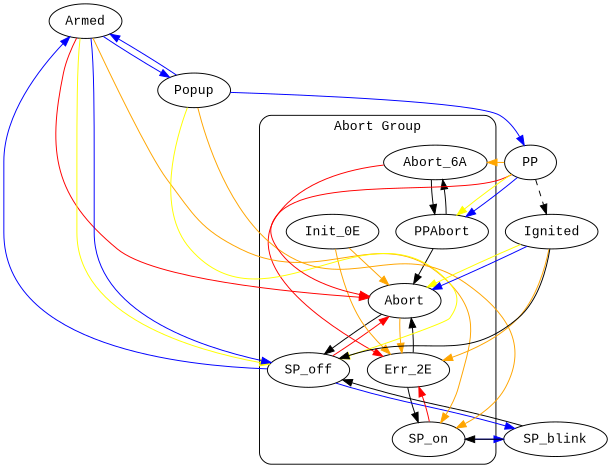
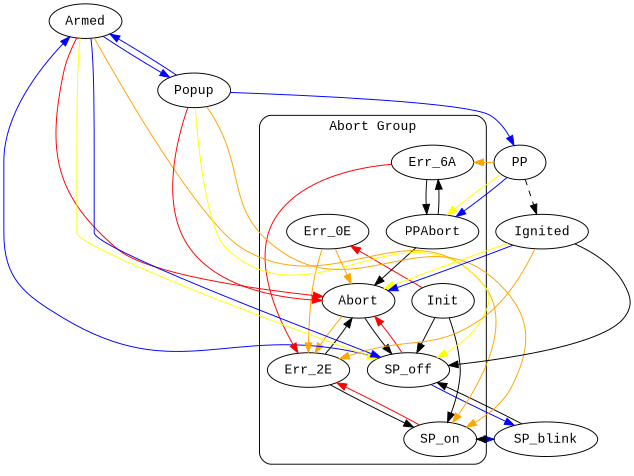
node "Abort_6A": label "Abort_6A" -> "Err_6A"
edge "PP" -> "Abort": now "Popup" -> "Abort"
node "Init_0E": label "Init_0E" -> "Err_0E"
node "Init": added
